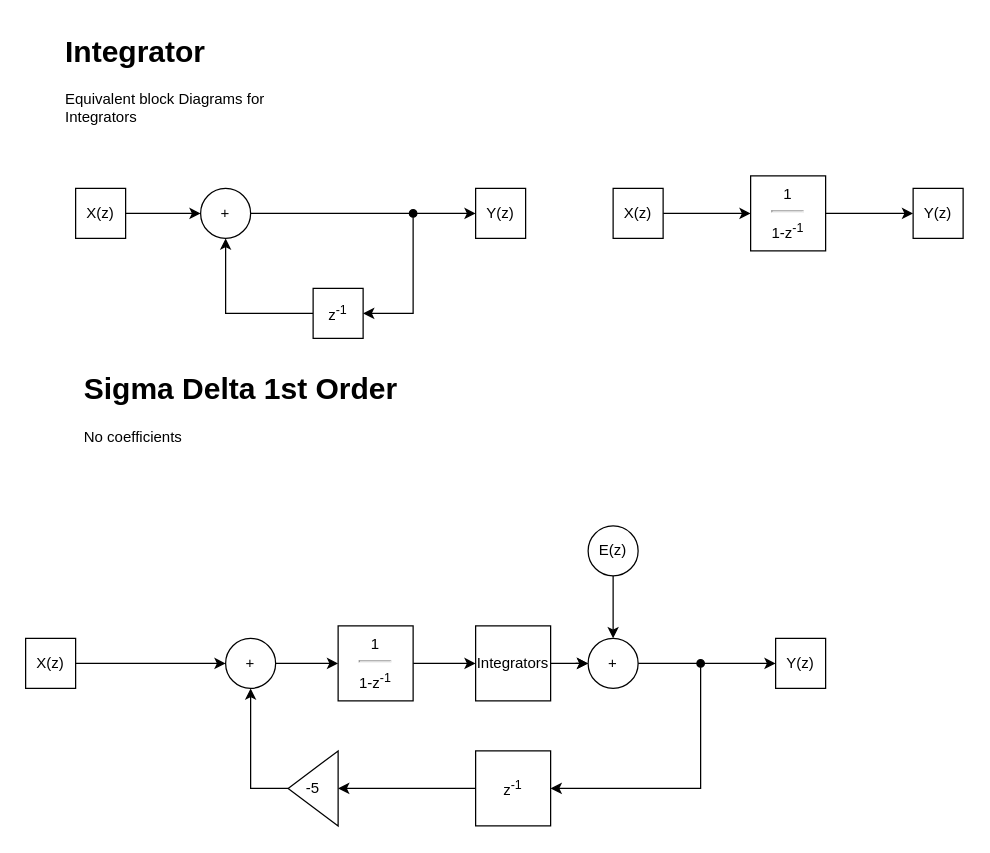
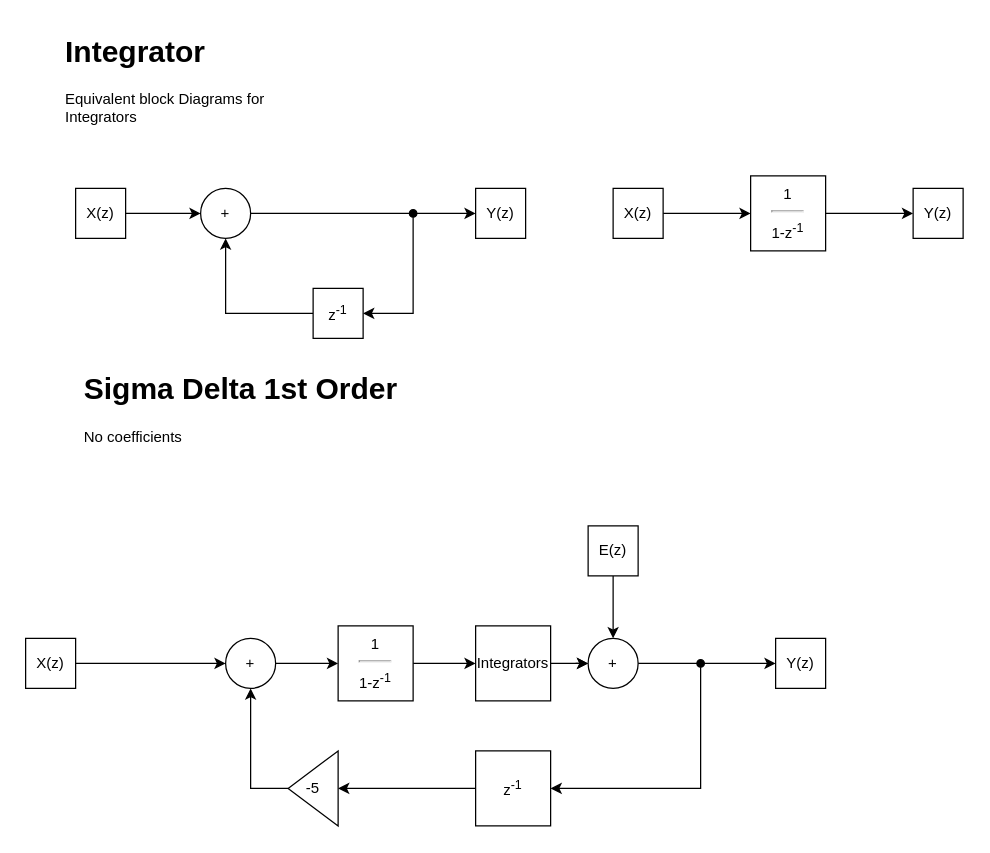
node "E(z)": shape ellipse -> rectangle
